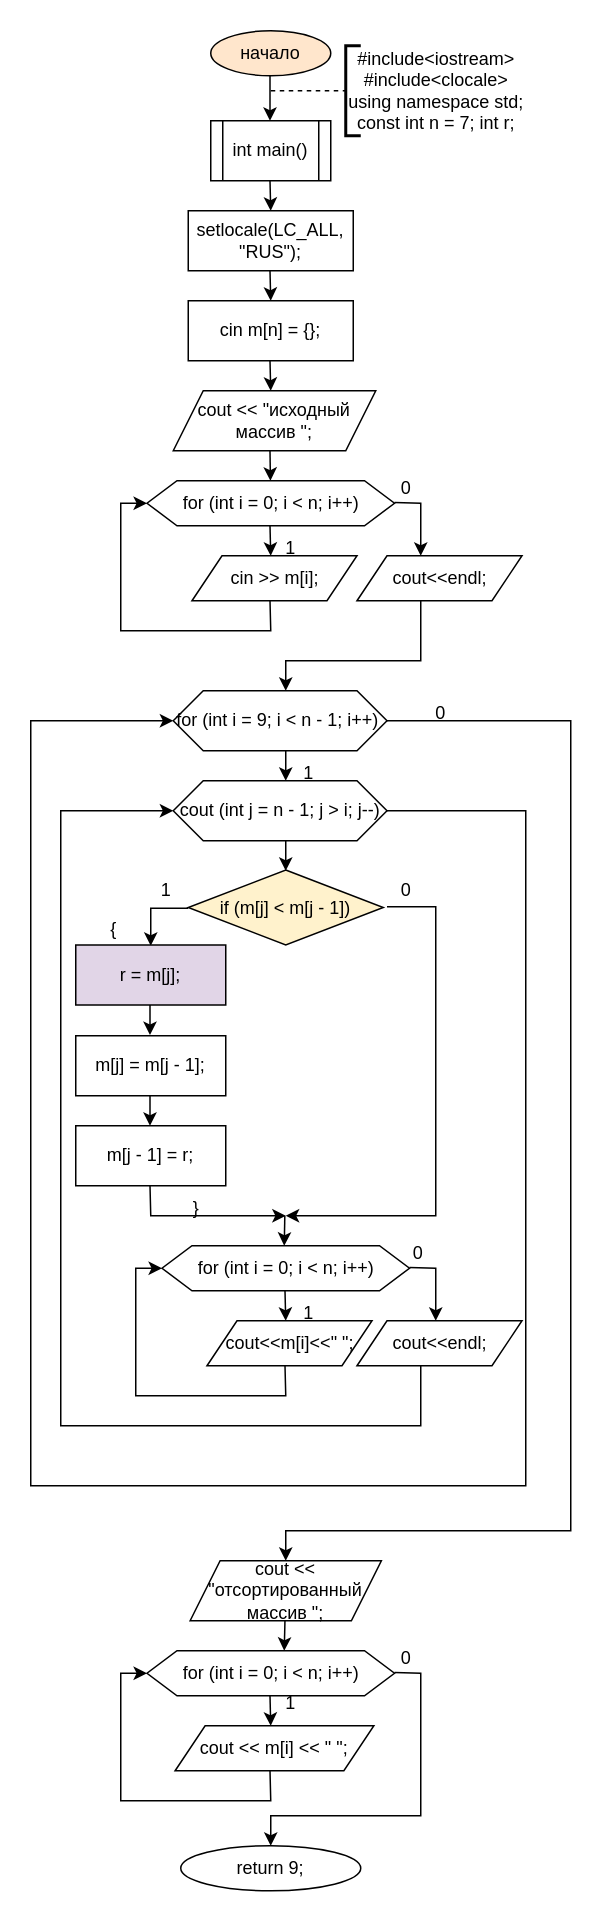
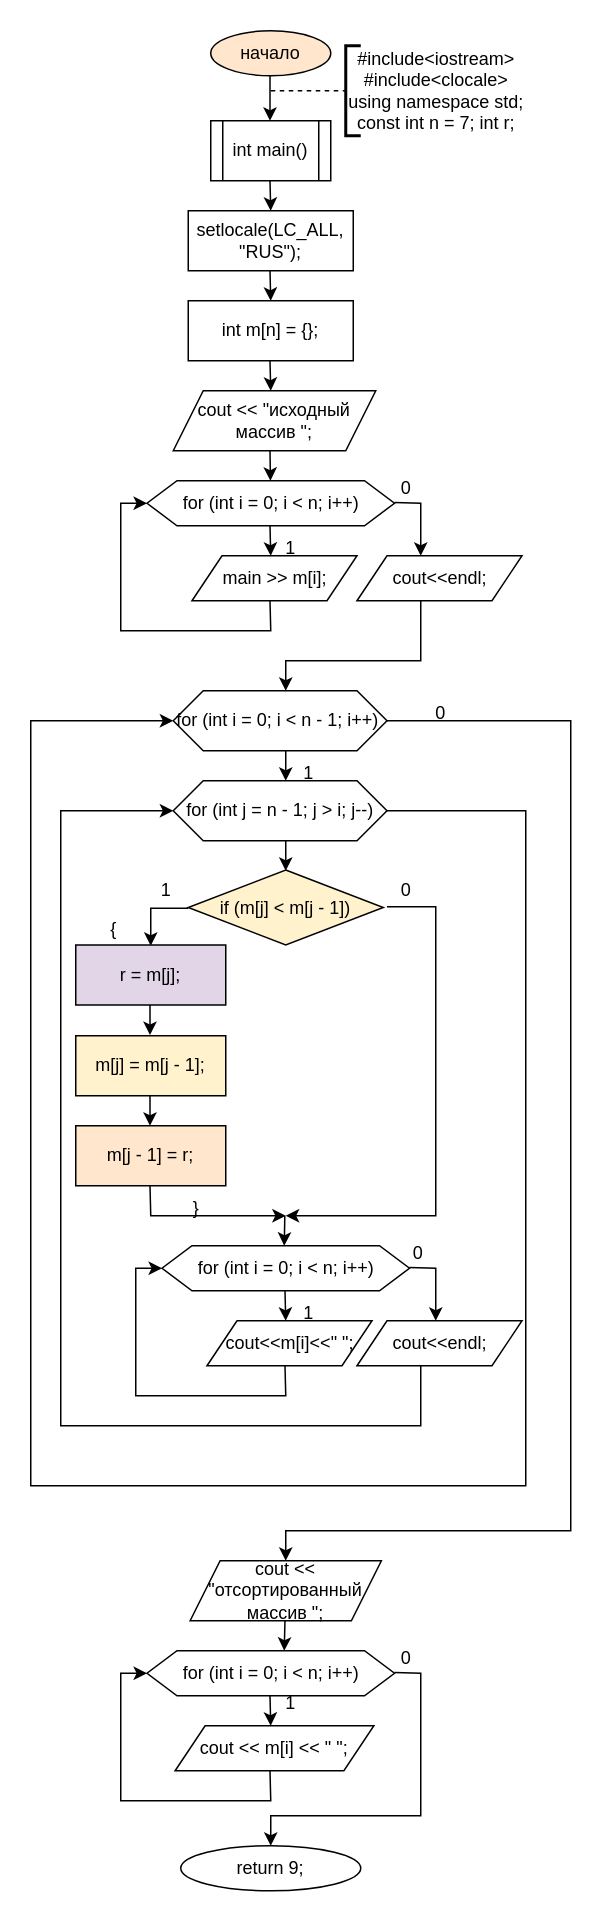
node "cin m[n] = {};": label "cin m[n] = {};" -> "int m[n] = {};"
node "cin >> m[i];": label "cin >> m[i];" -> "main >> m[i];"
node "for (int i = 9; i < n - 1; i++)": label "for (int i = 9; i < n - 1; i++)" -> "for (int i = 0; i < n - 1; i++)"
node "cout (int j = n - 1; j > i; j--)": label "cout (int j = n - 1; j > i; j--)" -> "for (int j = n - 1; j > i; j--)"
node "m[j] = m[j - 1];": fillcolor #ffffff -> #fff2cc
node "m[j - 1] = r;": fillcolor #ffffff -> #ffe6cc
